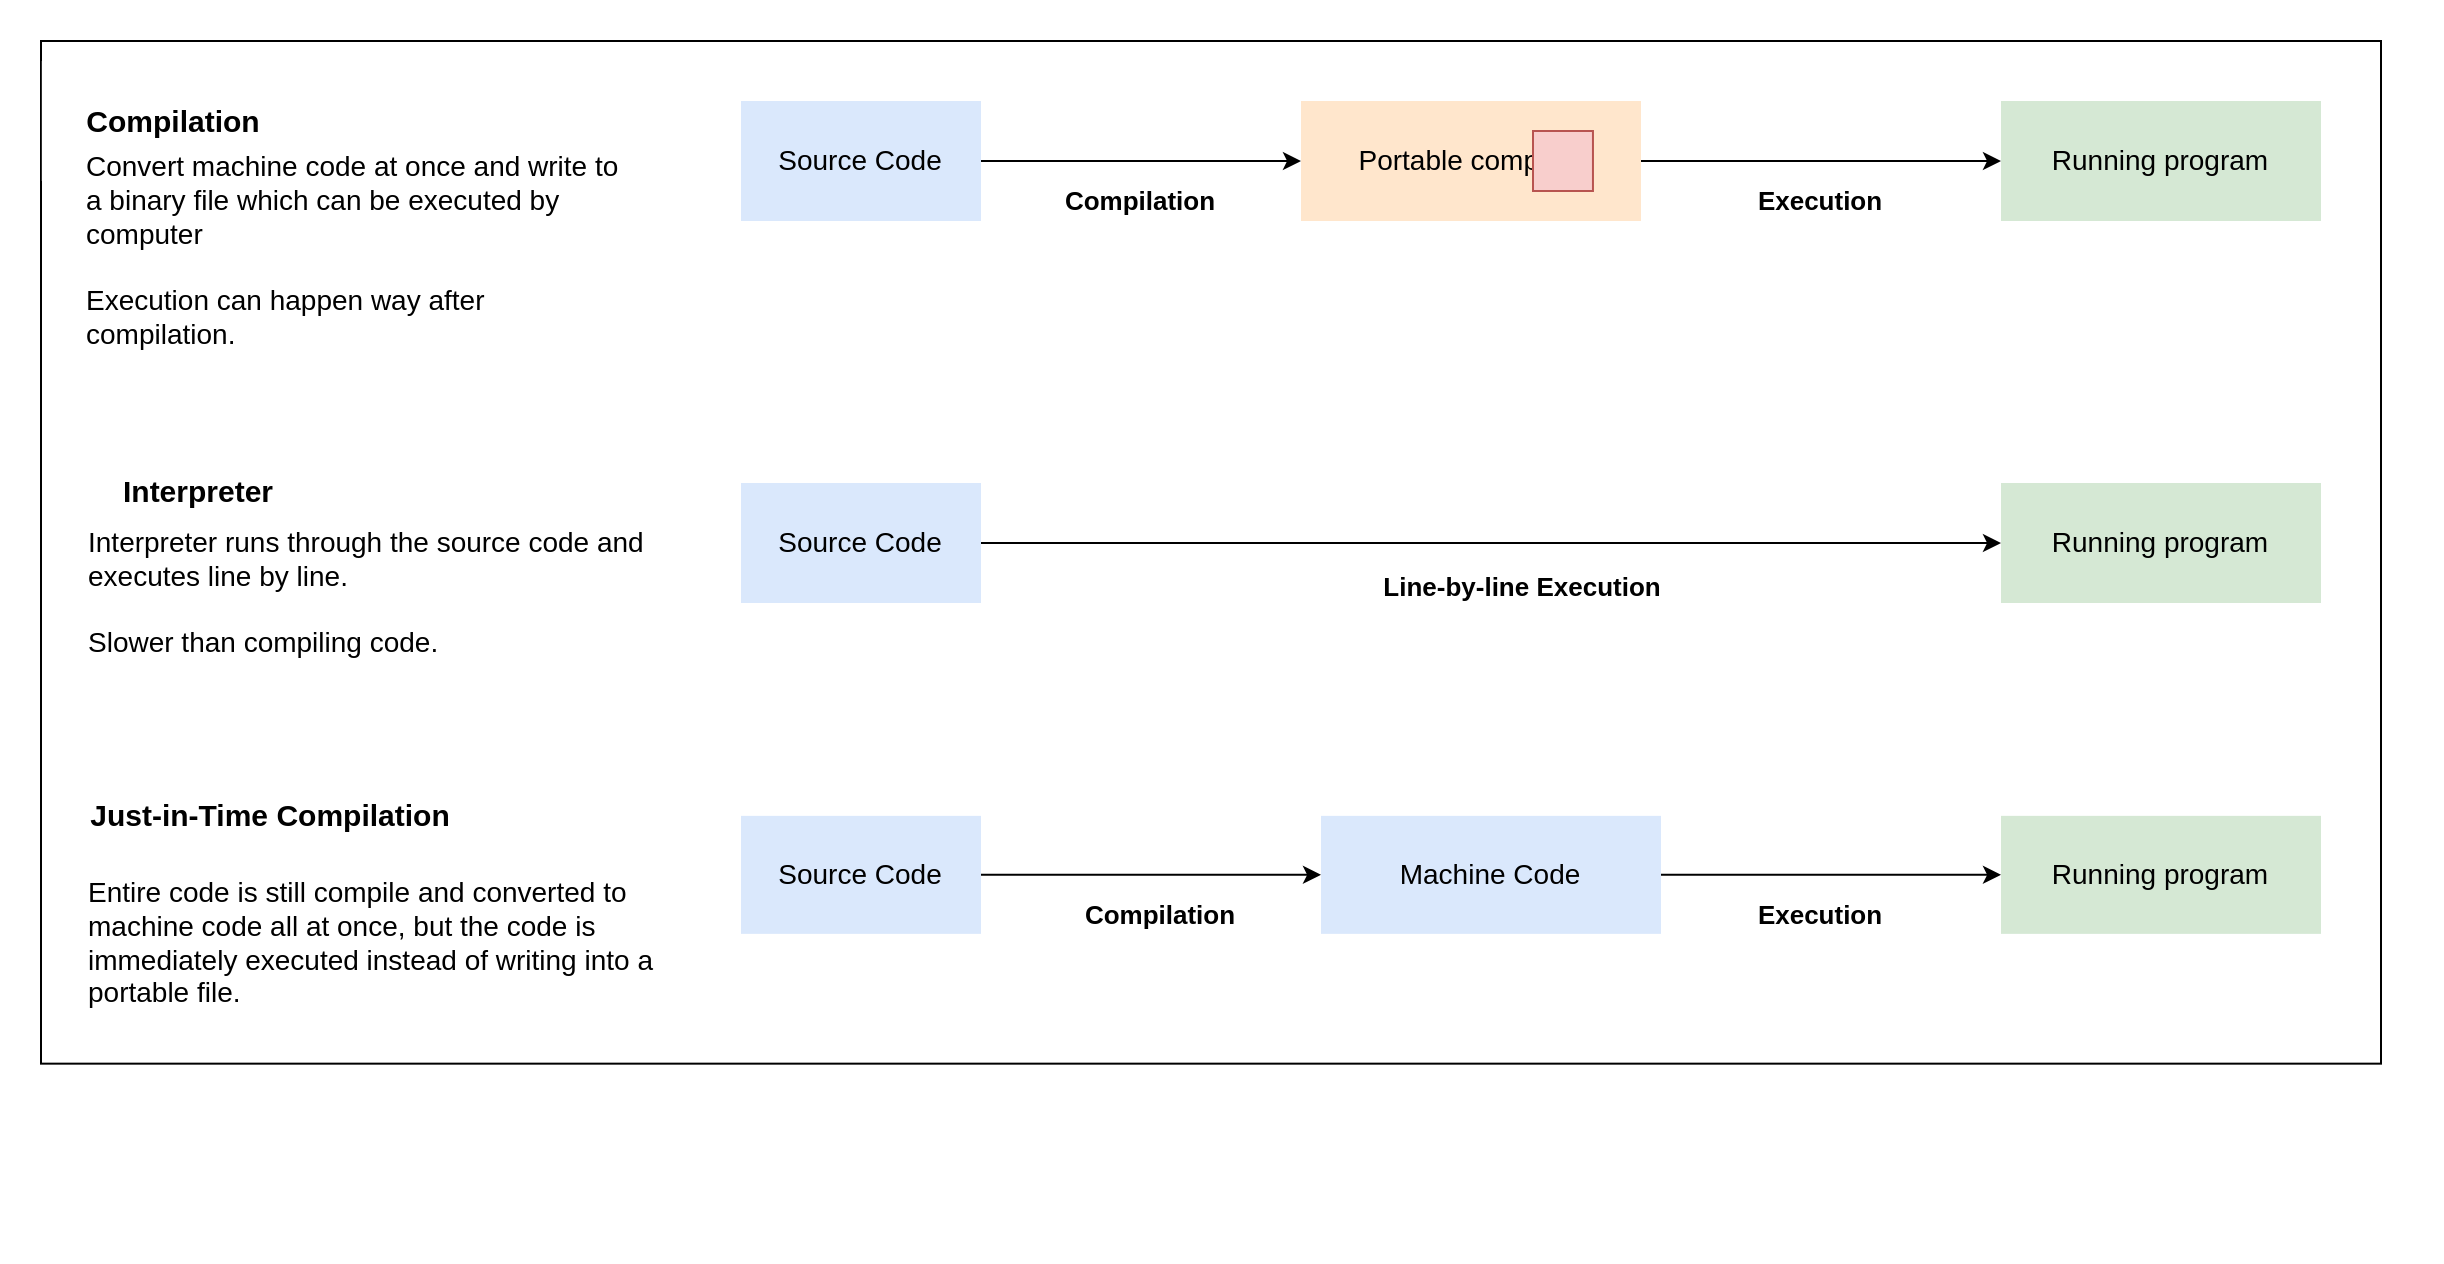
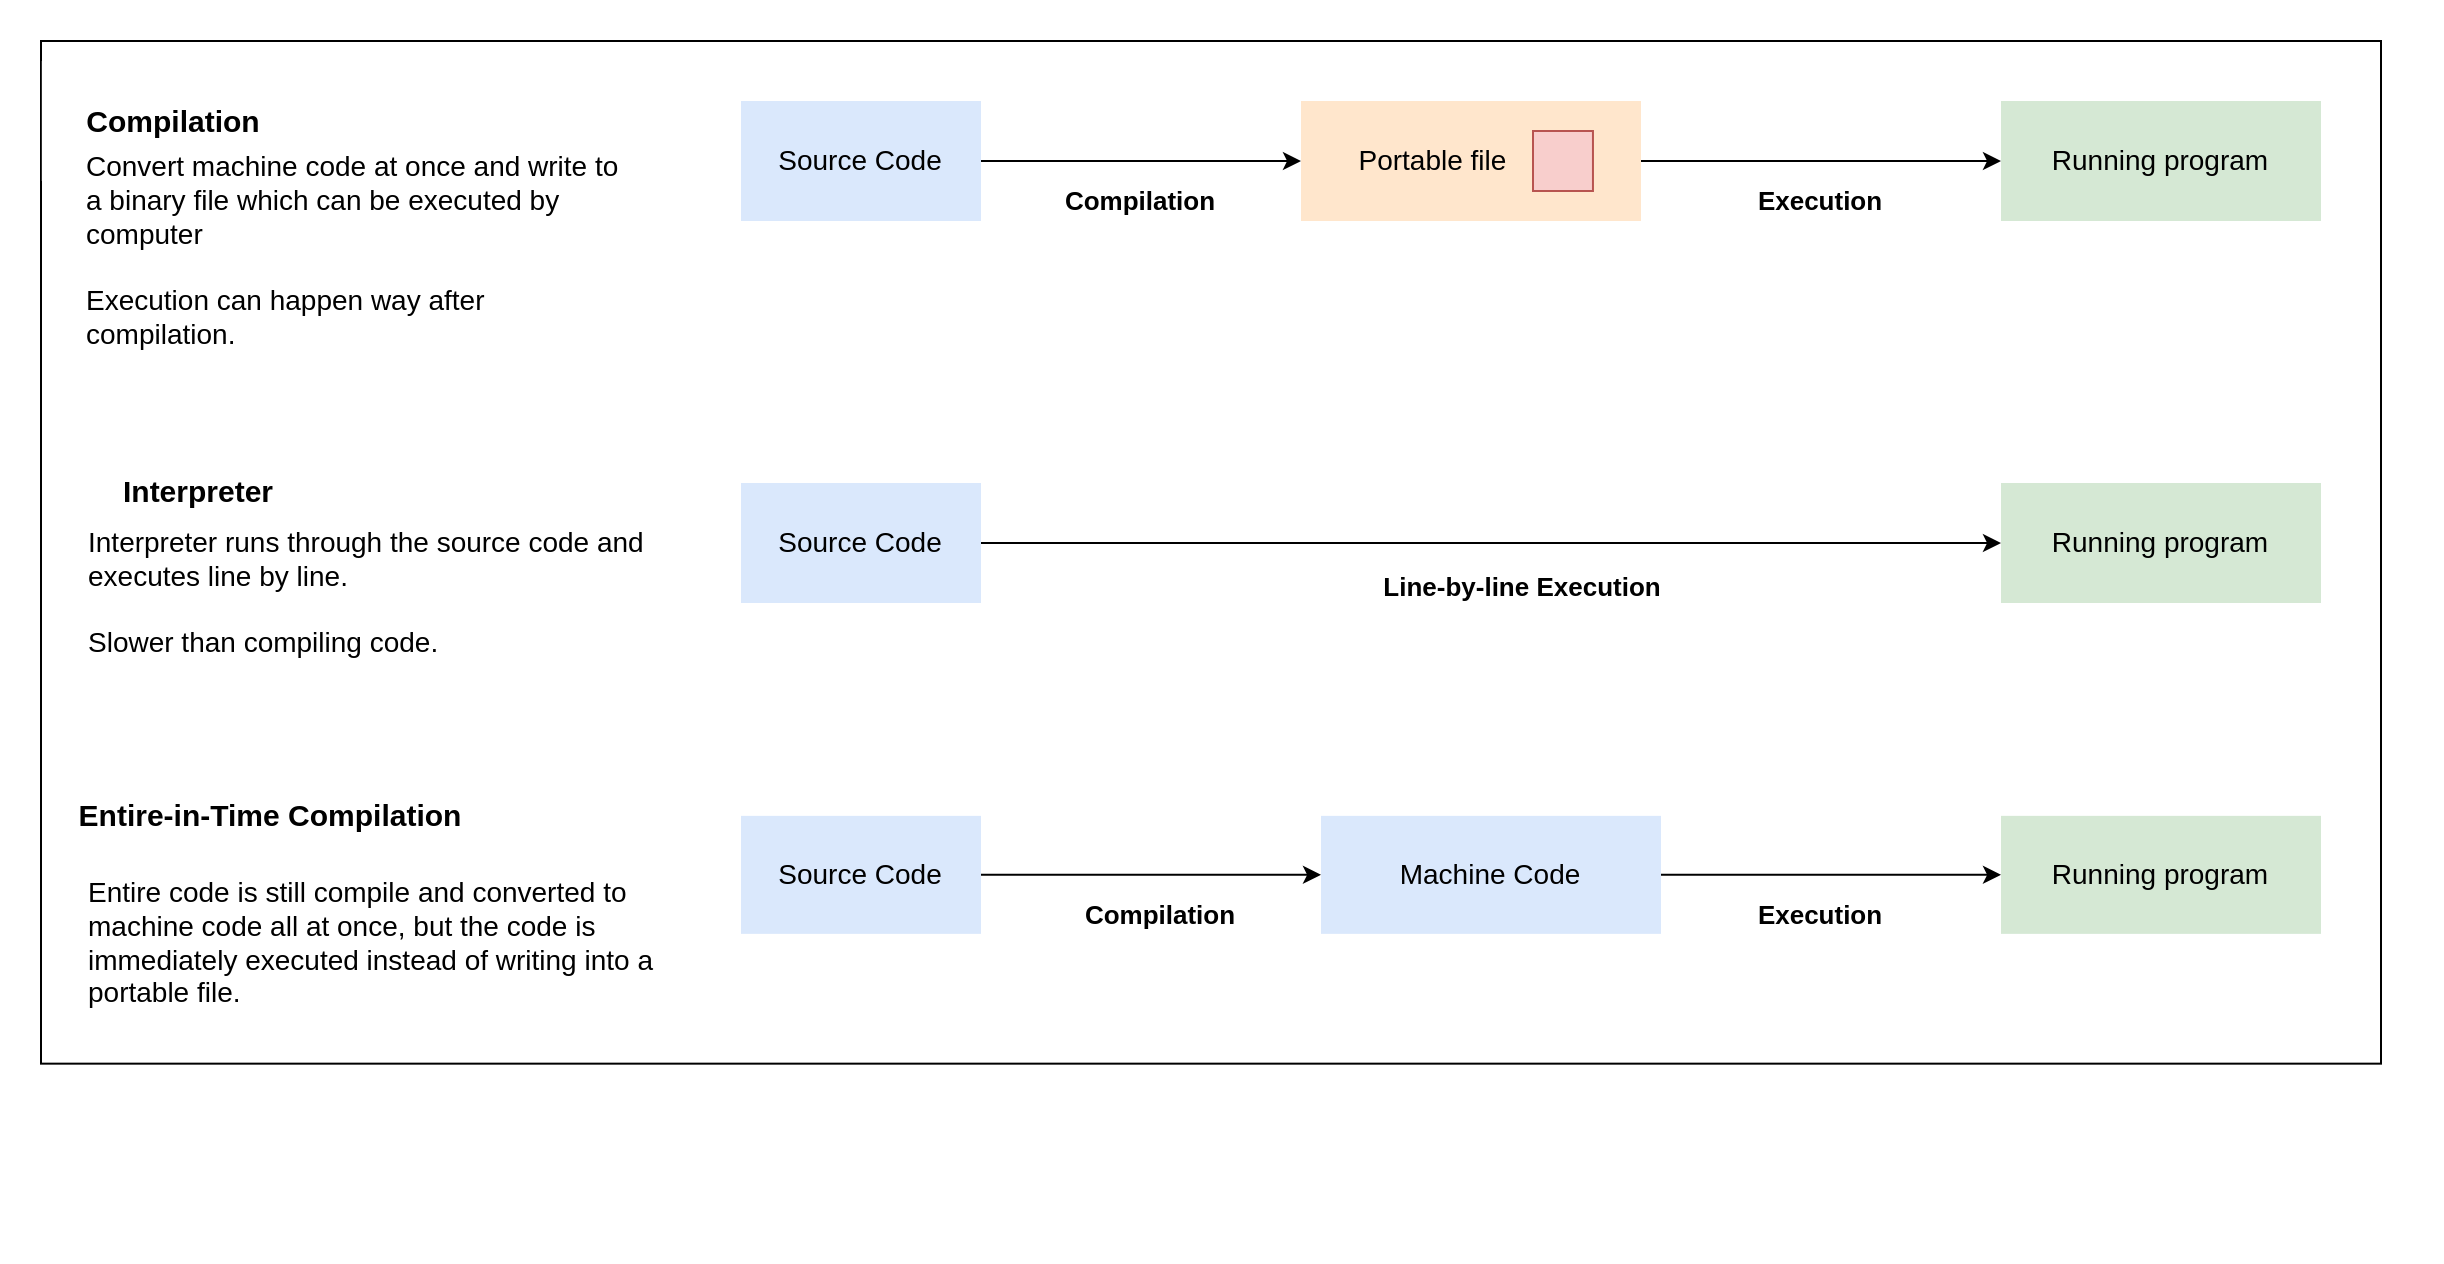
node "Portable compile": label "Portable compile" -> "Portable file"
node "Just-in-Time Compilation": label "Just-in-Time Compilation" -> "Entire-in-Time Compilation"
